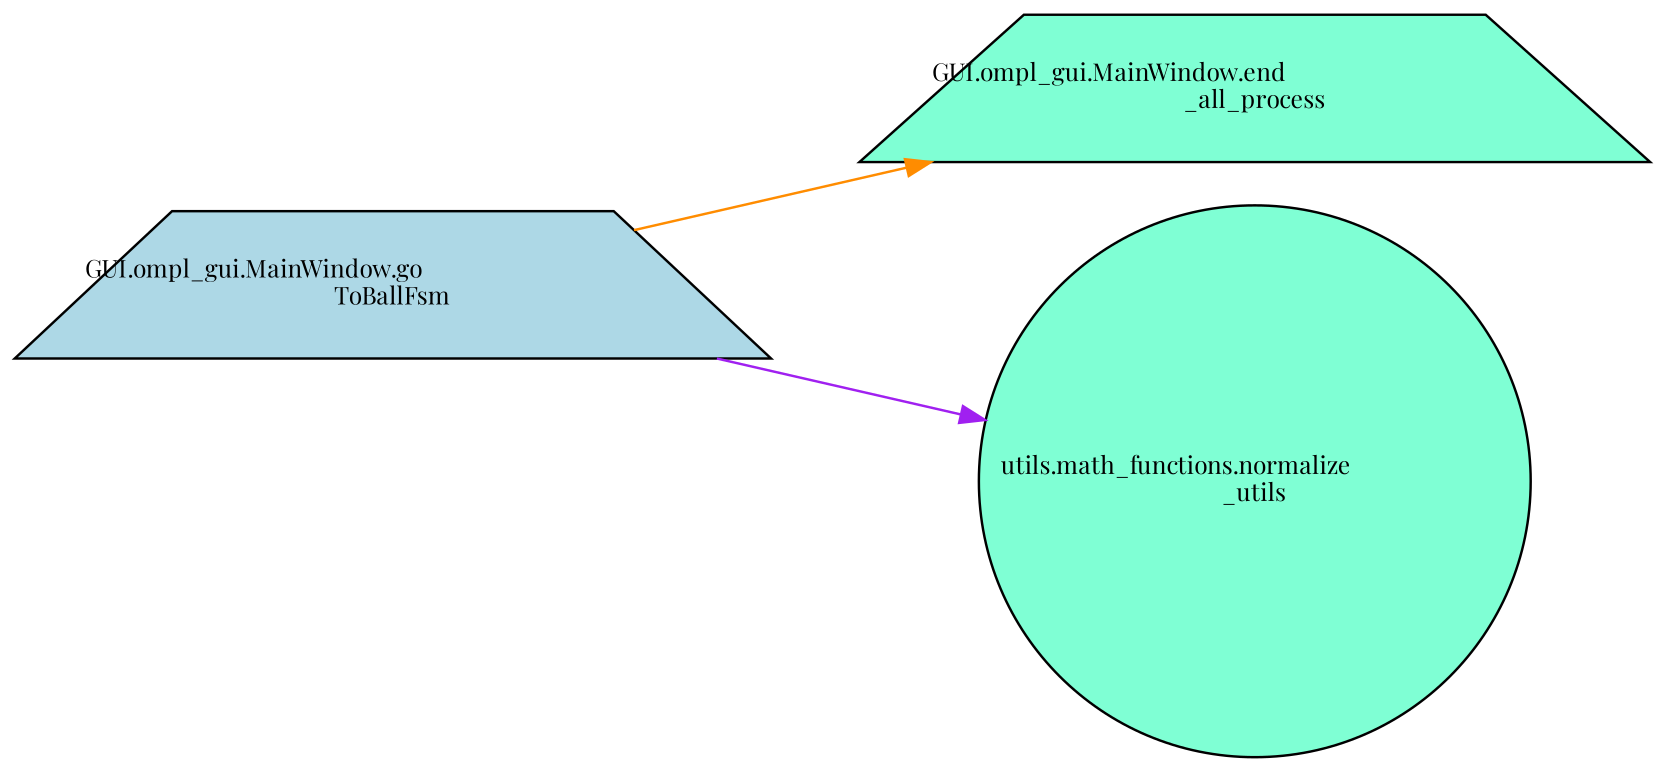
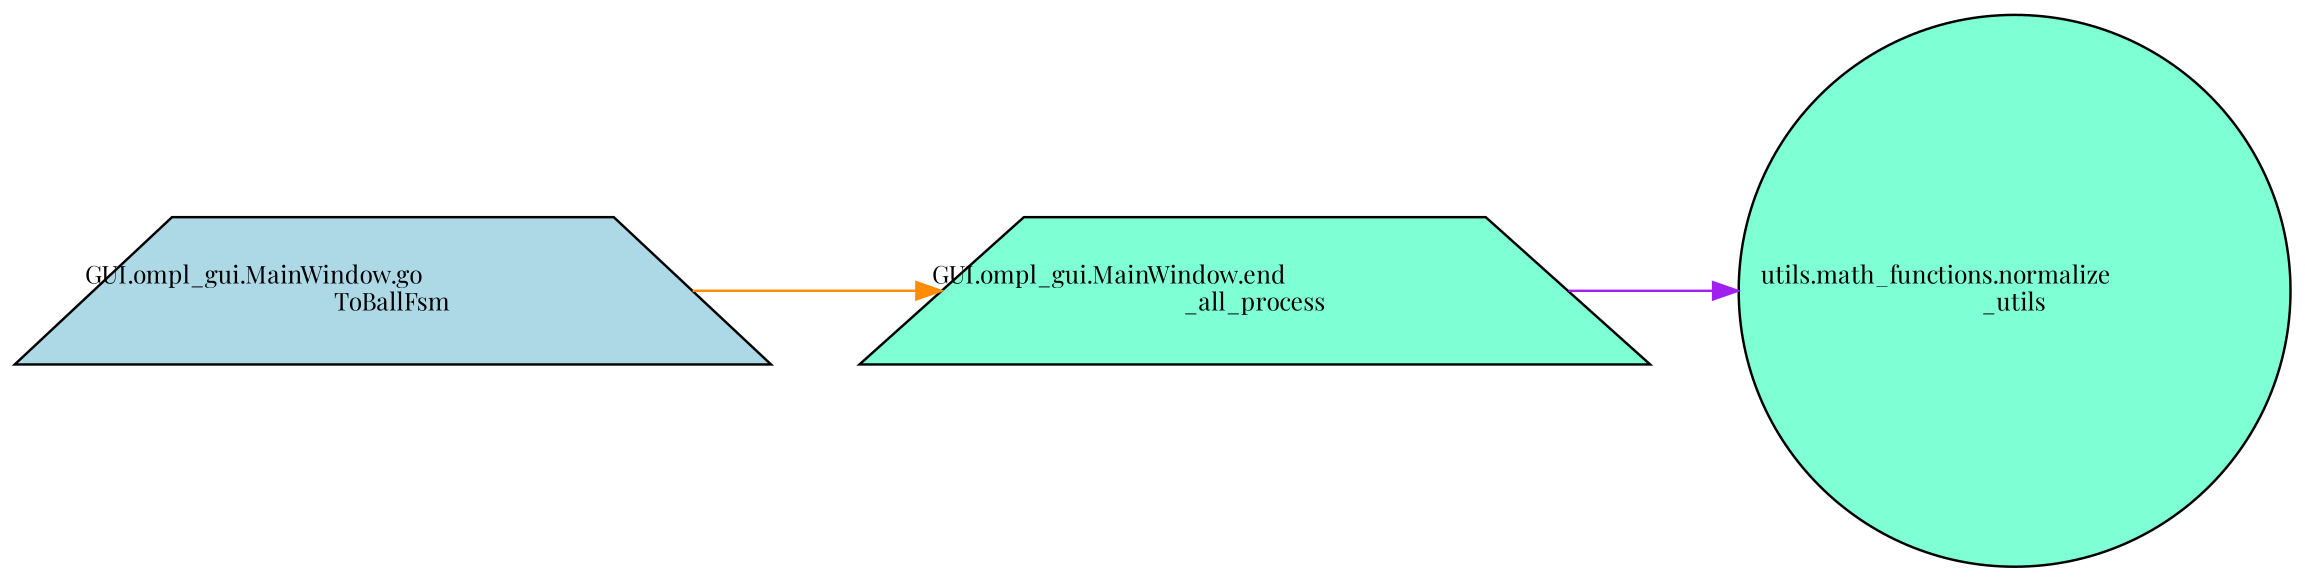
edge "GUI.ompl_gui.MainWindow.go ToBallFsm" -> "utils.math_functions.normalize _utils": now "GUI.ompl_gui.MainWindow.end _all_process" -> "utils.math_functions.normalize _utils"
